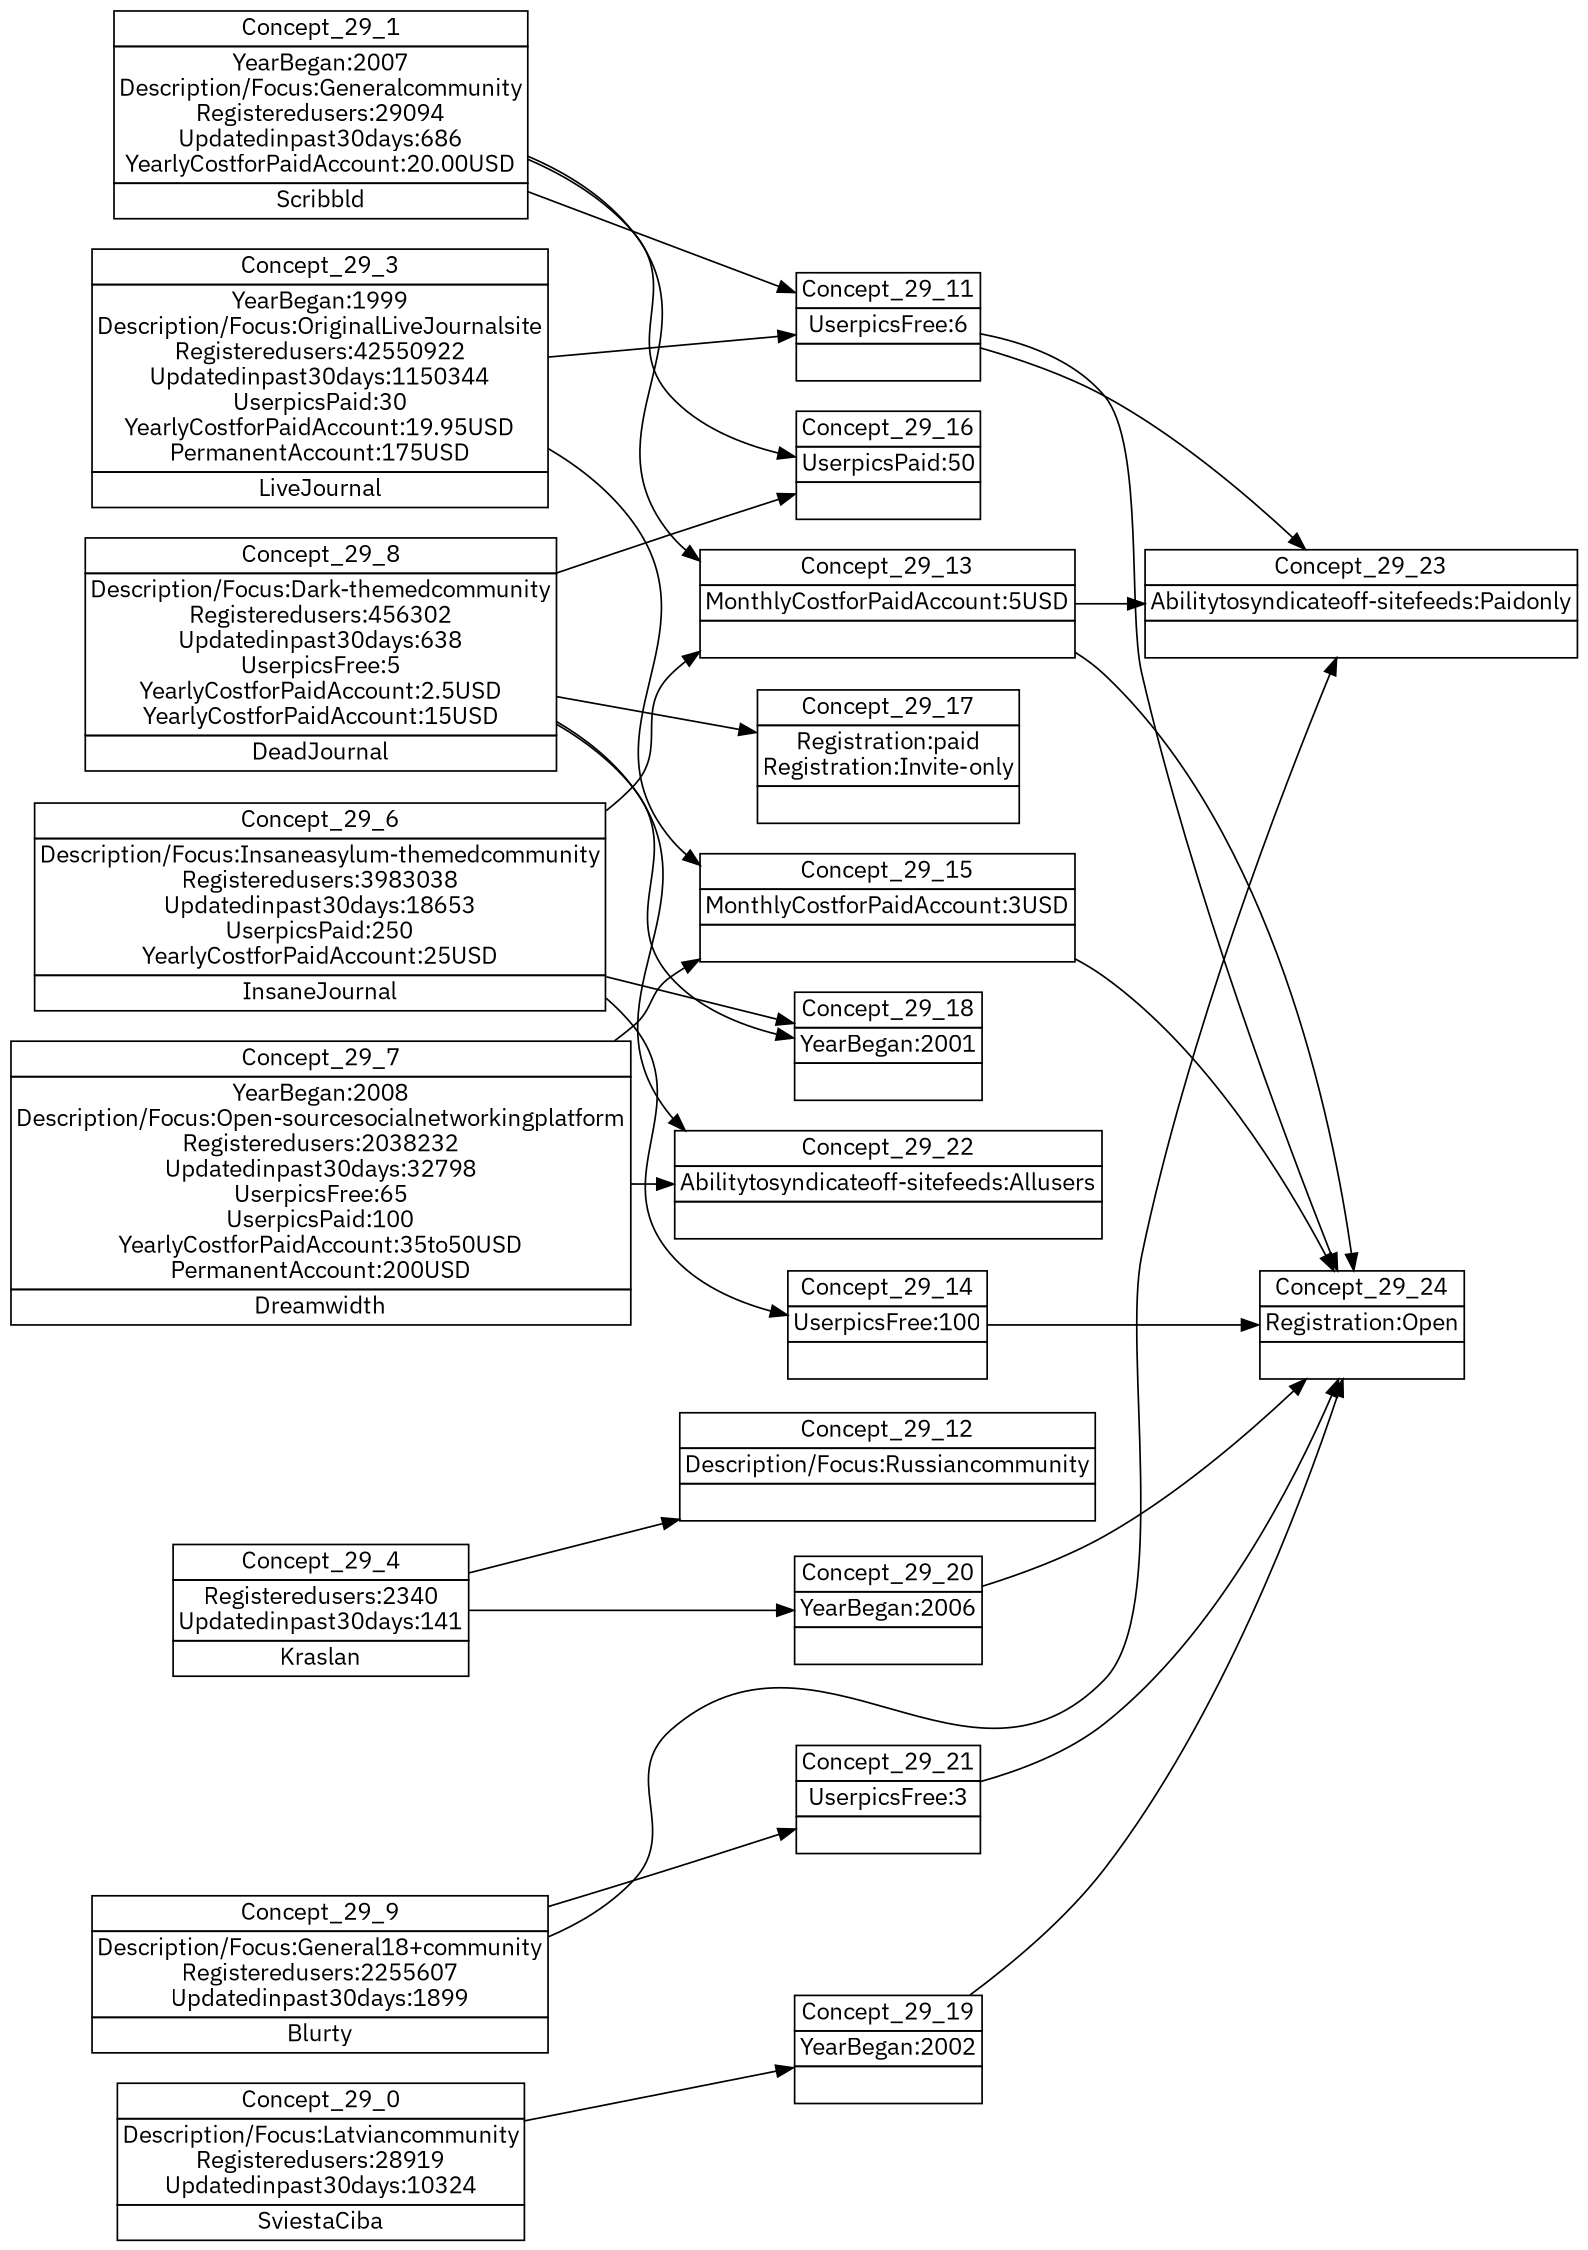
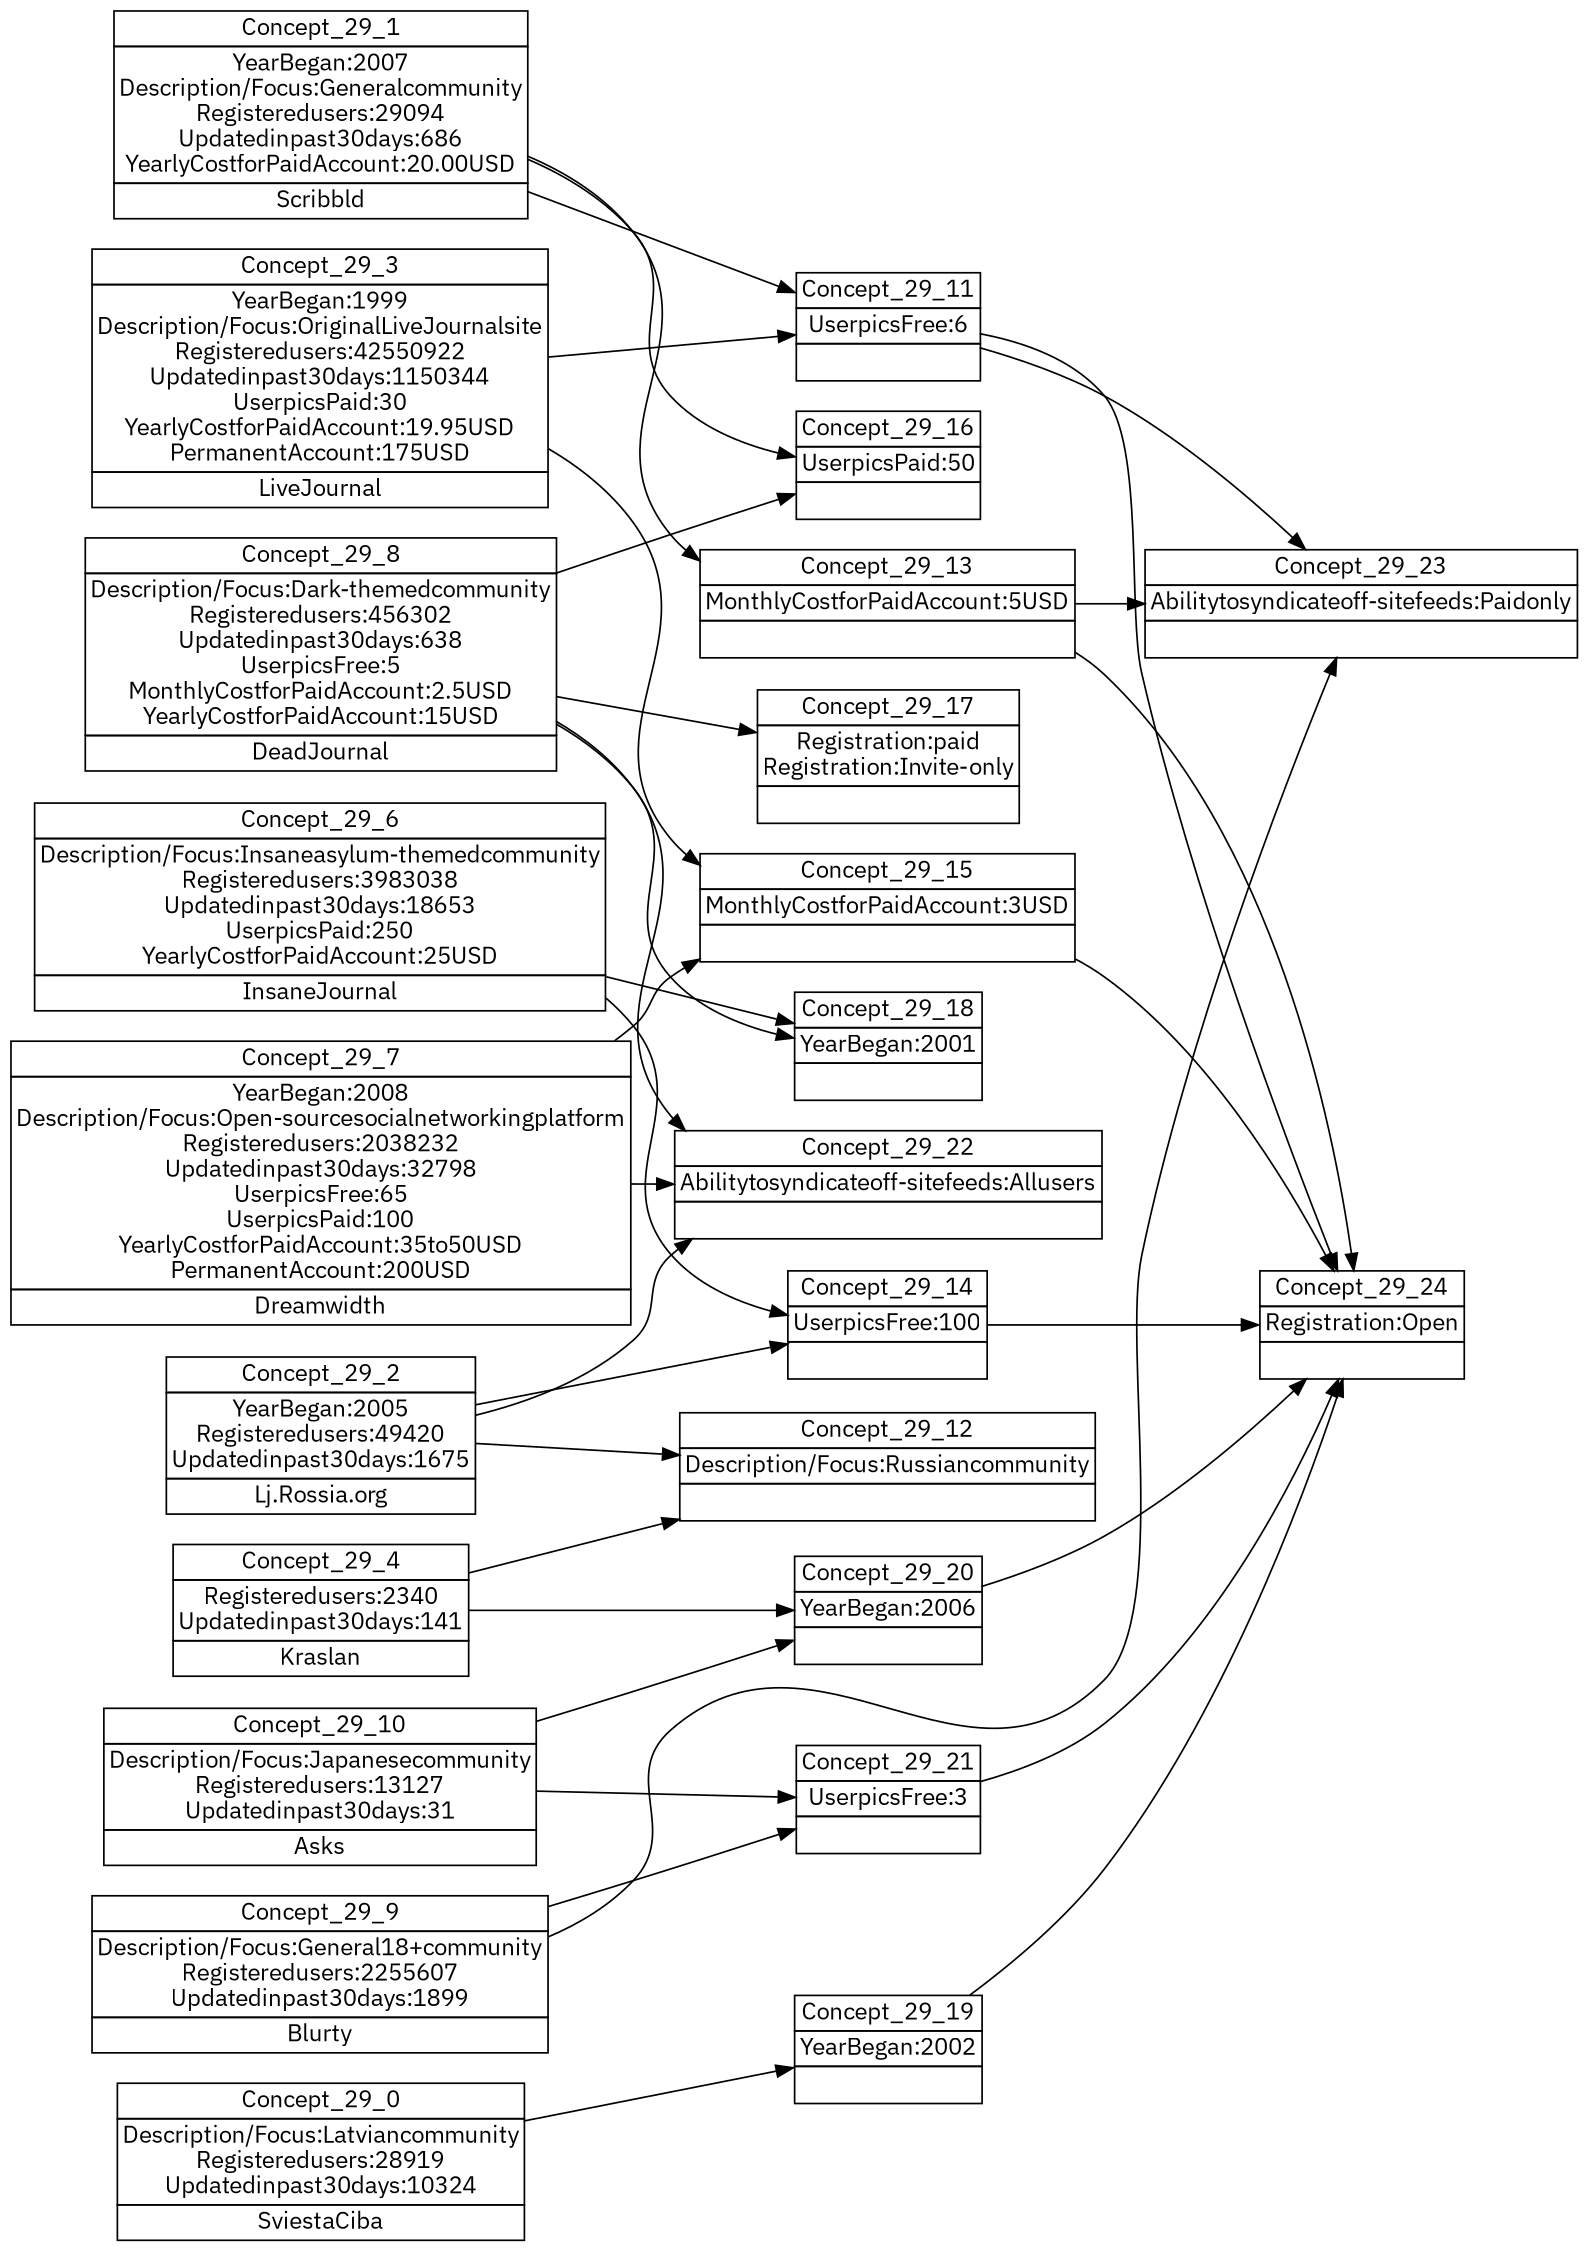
node "Concept_29_8": text "YearlyCostforPaidAccount:2.5USD" -> "MonthlyCostforPaidAccount:2.5USD"
edge "Concept_29_6" -> "Concept_29_13": removed
node "Concept_29_2": added
node "Concept_29_10": added
